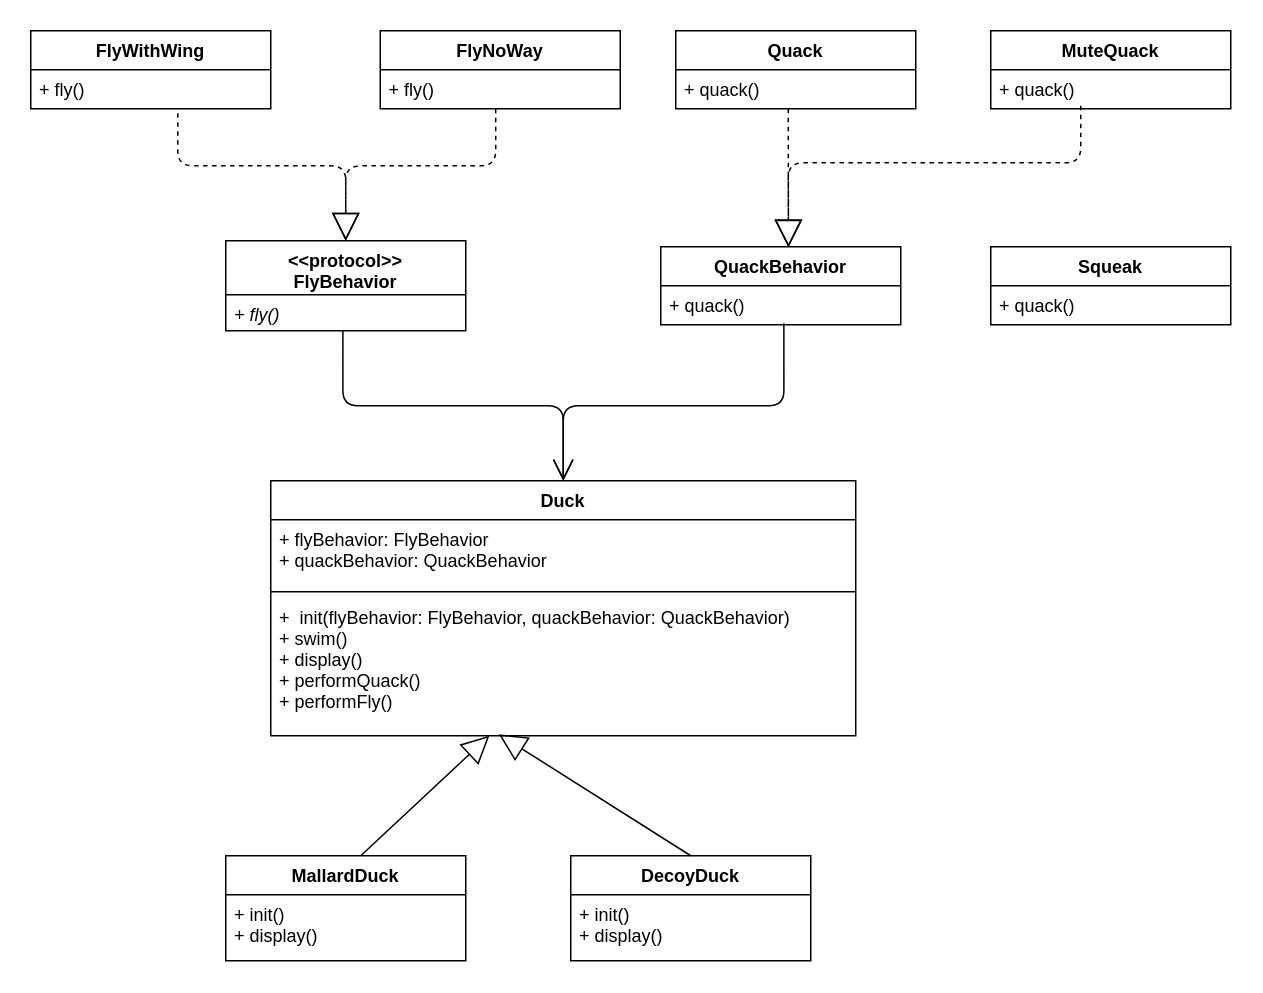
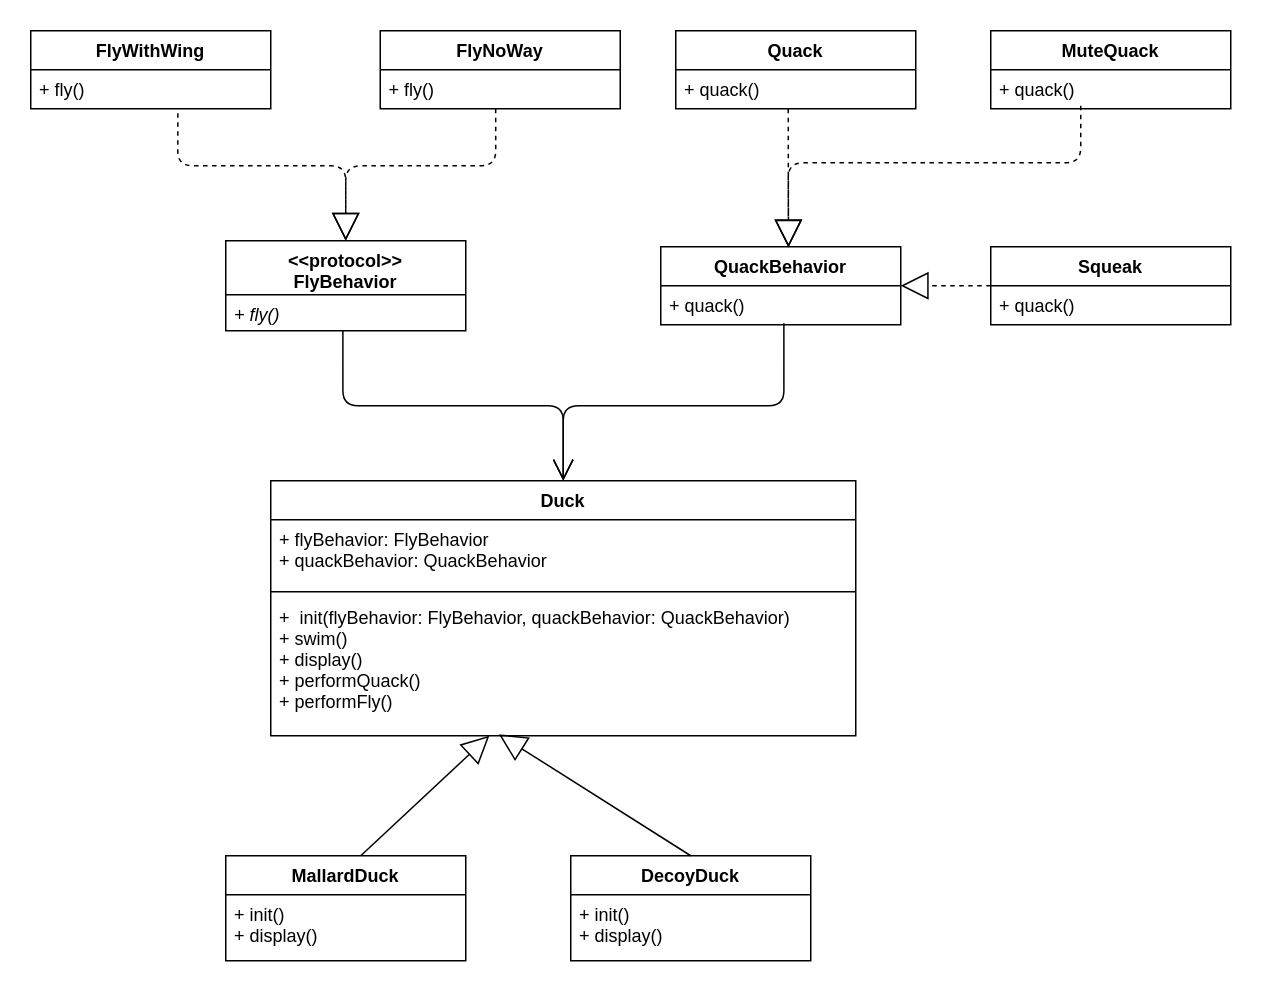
edge "Squeak" -> "QuackBehavior": added
